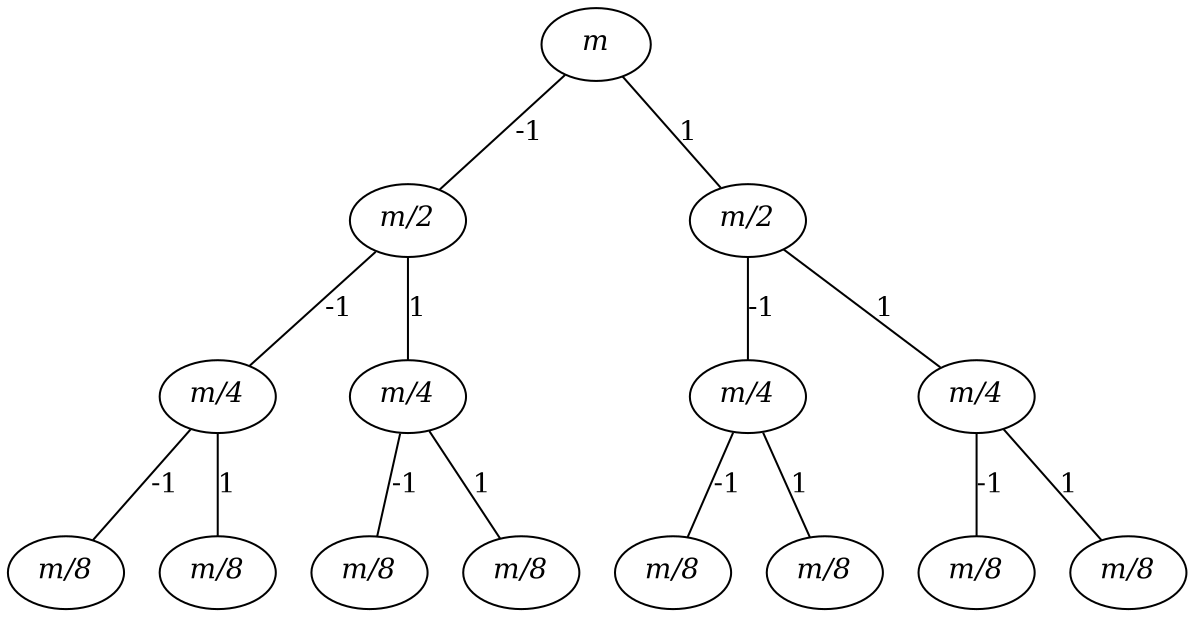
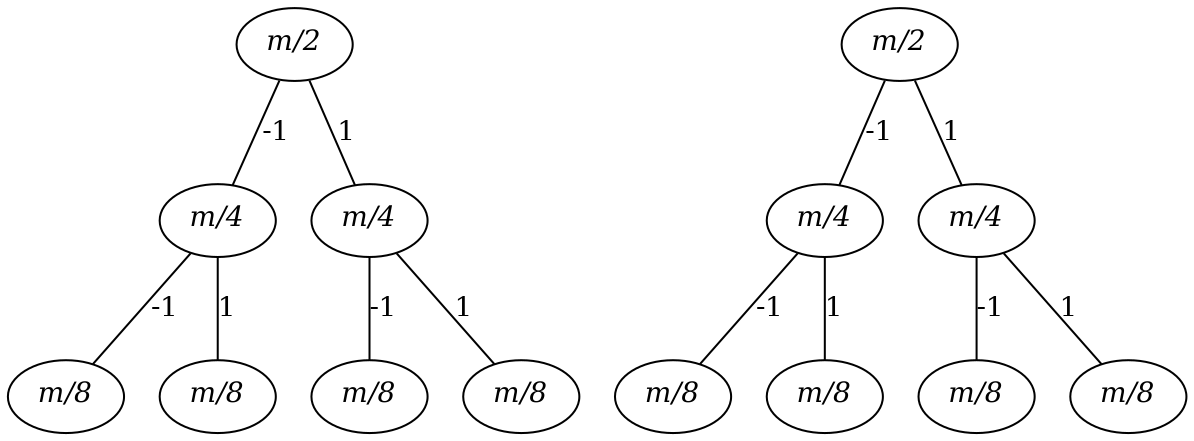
node "m": removed
